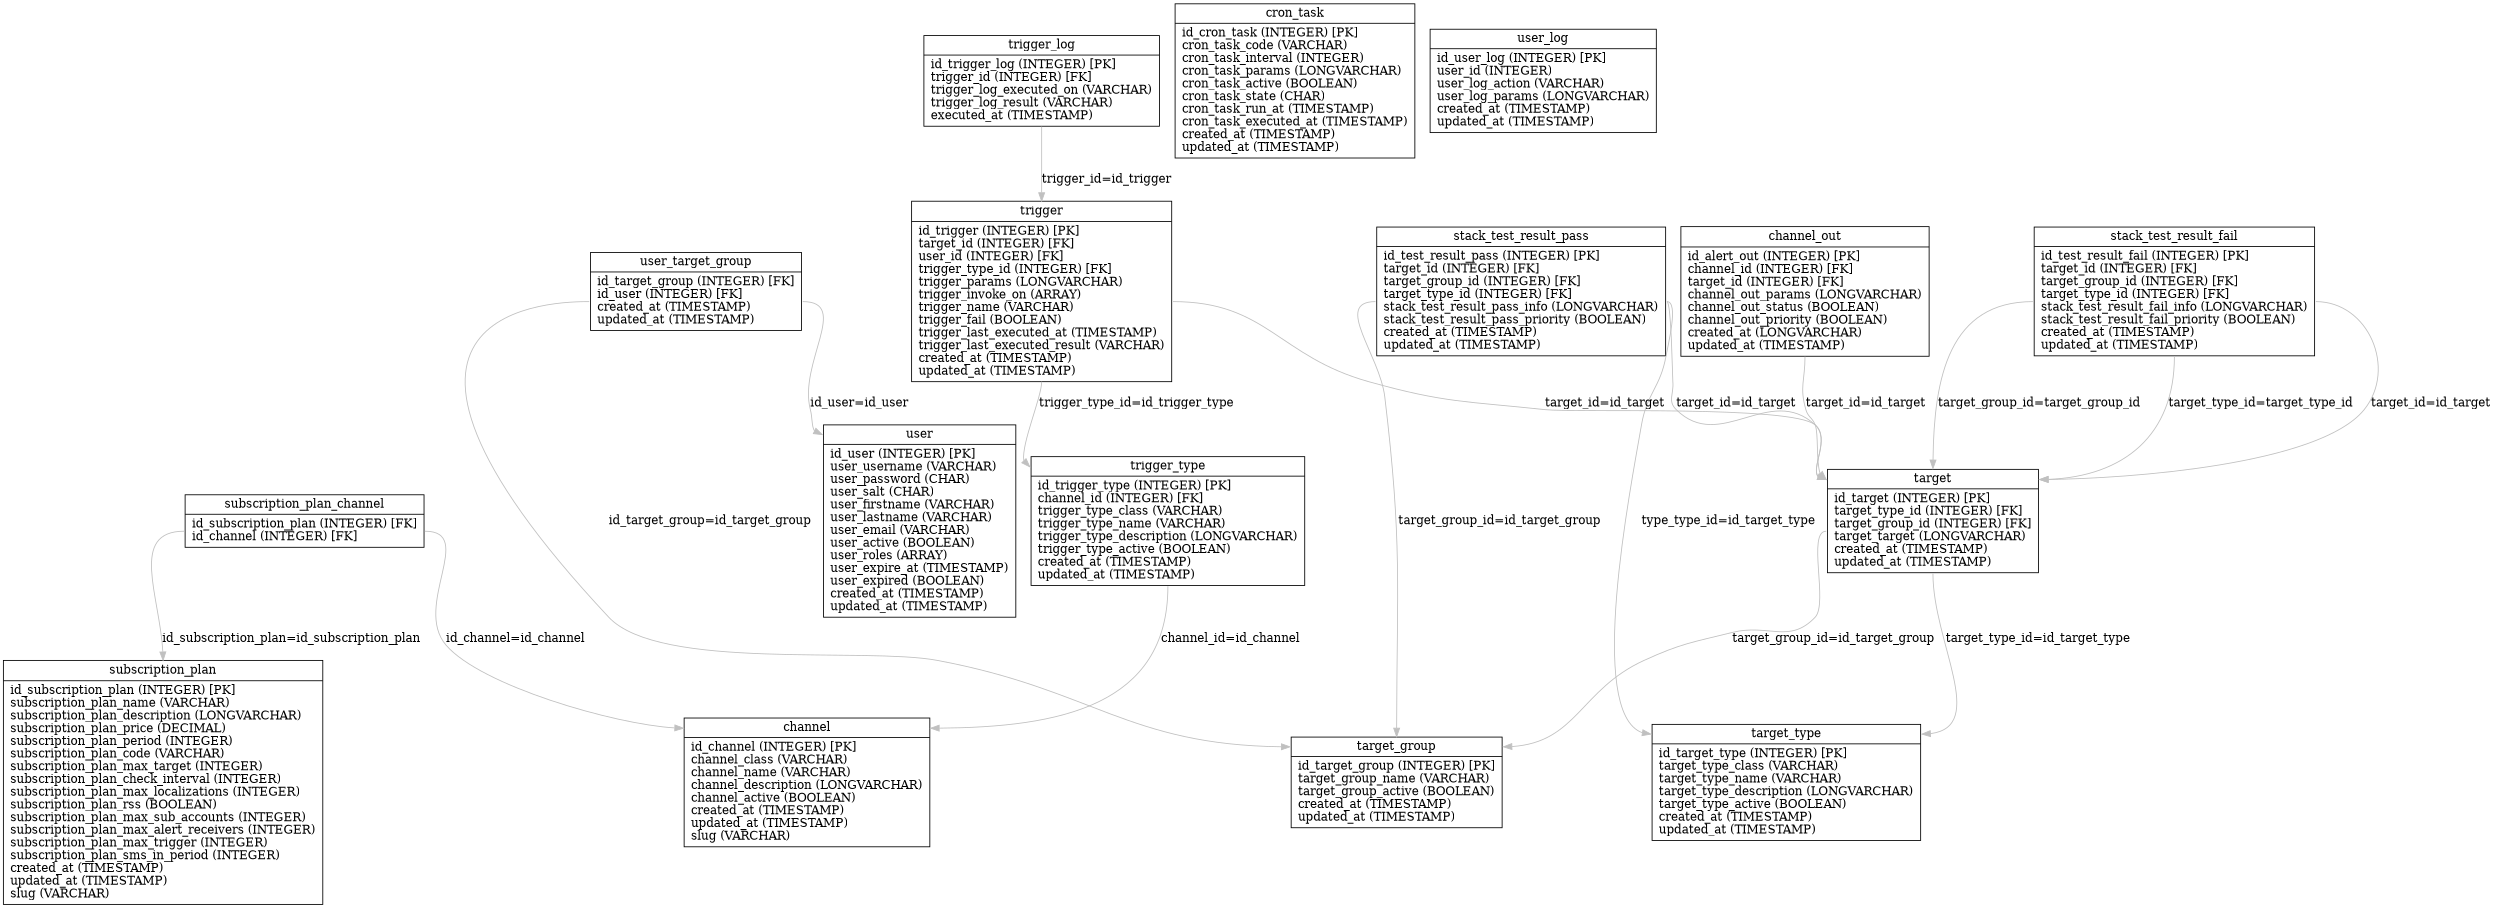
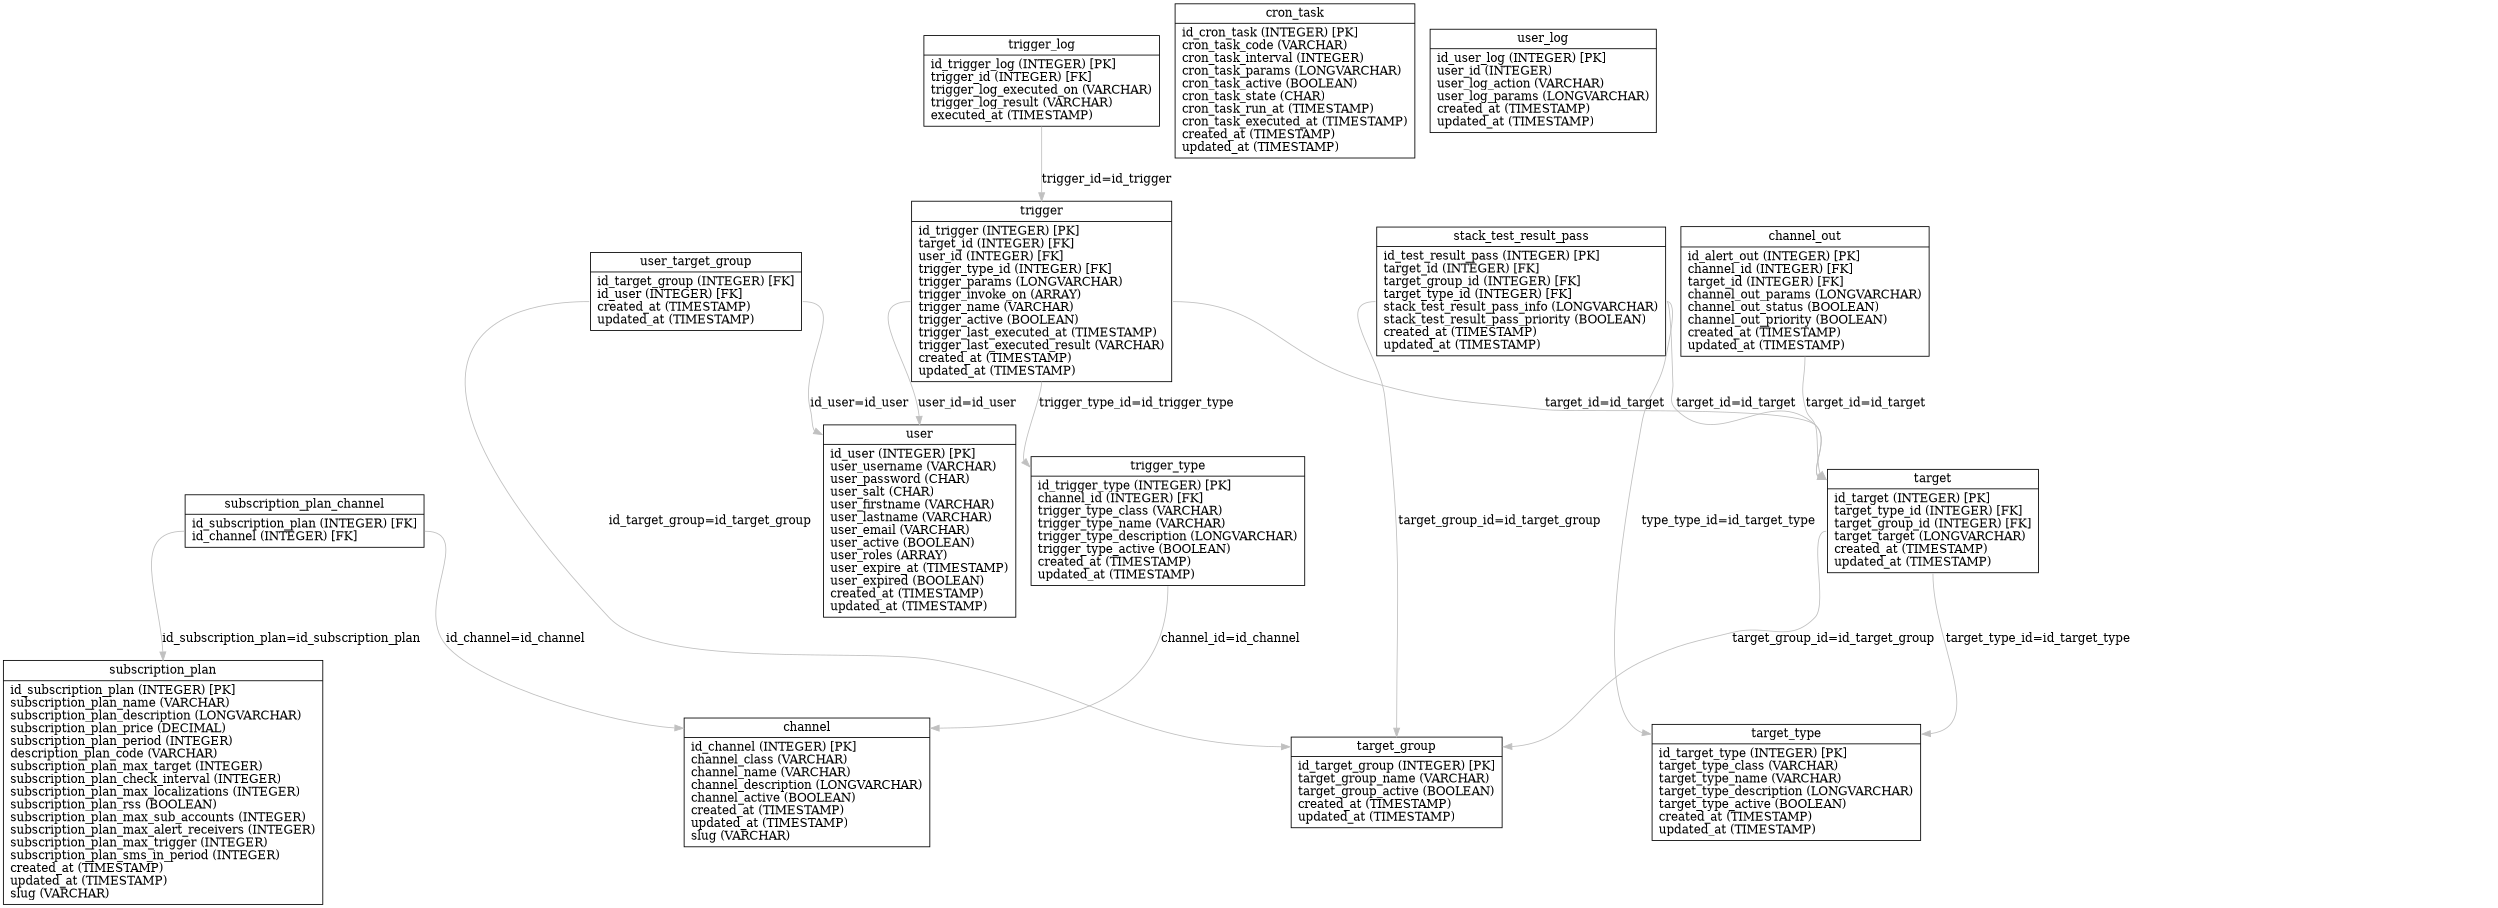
node "stack_test_result_fail": removed
node "trigger": text "trigger_fail (BOOLEAN)" -> "trigger_active (BOOLEAN)"
node "channel_out": text "created_at (LONGVARCHAR)" -> "created_at (TIMESTAMP)"
edge "trigger" -> "user": added, label "user_id=id_user"
node "subscription_plan": text "subscription_plan_code (VARCHAR)" -> "description_plan_code (VARCHAR)"
